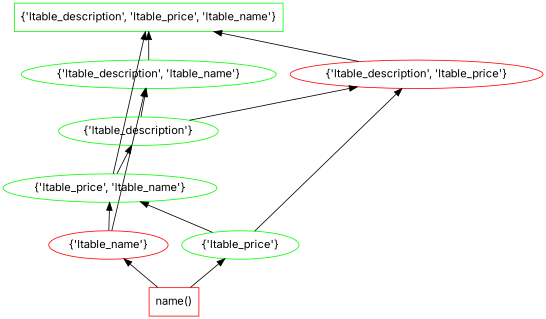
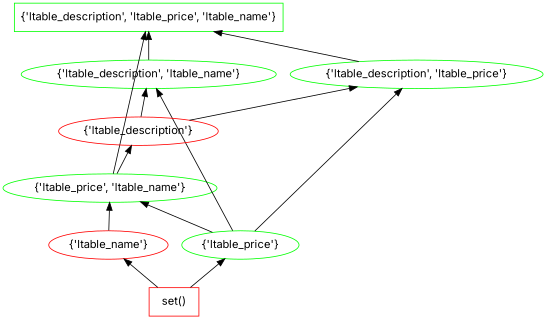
node "{'ltable_description', 'ltable_price'}": color red -> green
node "{'ltable_description'}": color green -> red
edge "{'ltable_name'}" -> "{'ltable_description', 'ltable_name'}": now "{'ltable_price'}" -> "{'ltable_description', 'ltable_name'}"
node "name()": label "name()" -> "set()"
